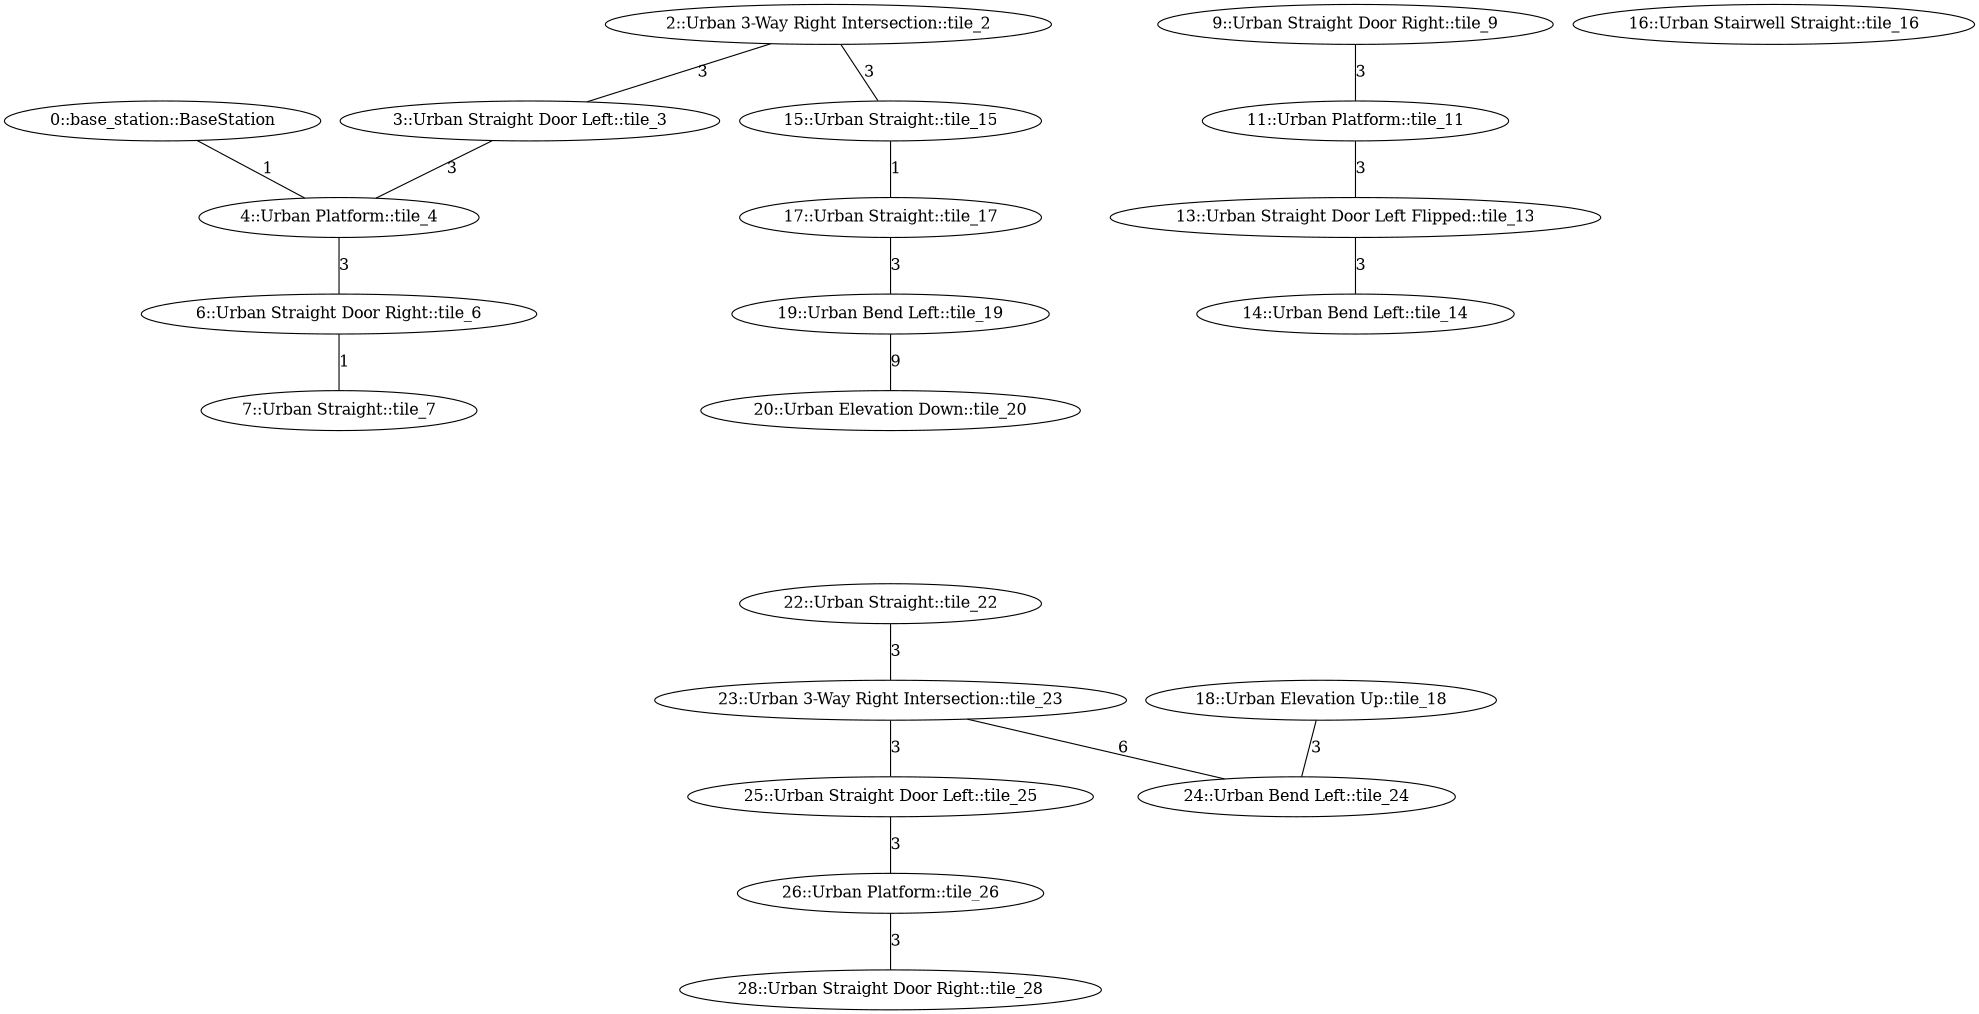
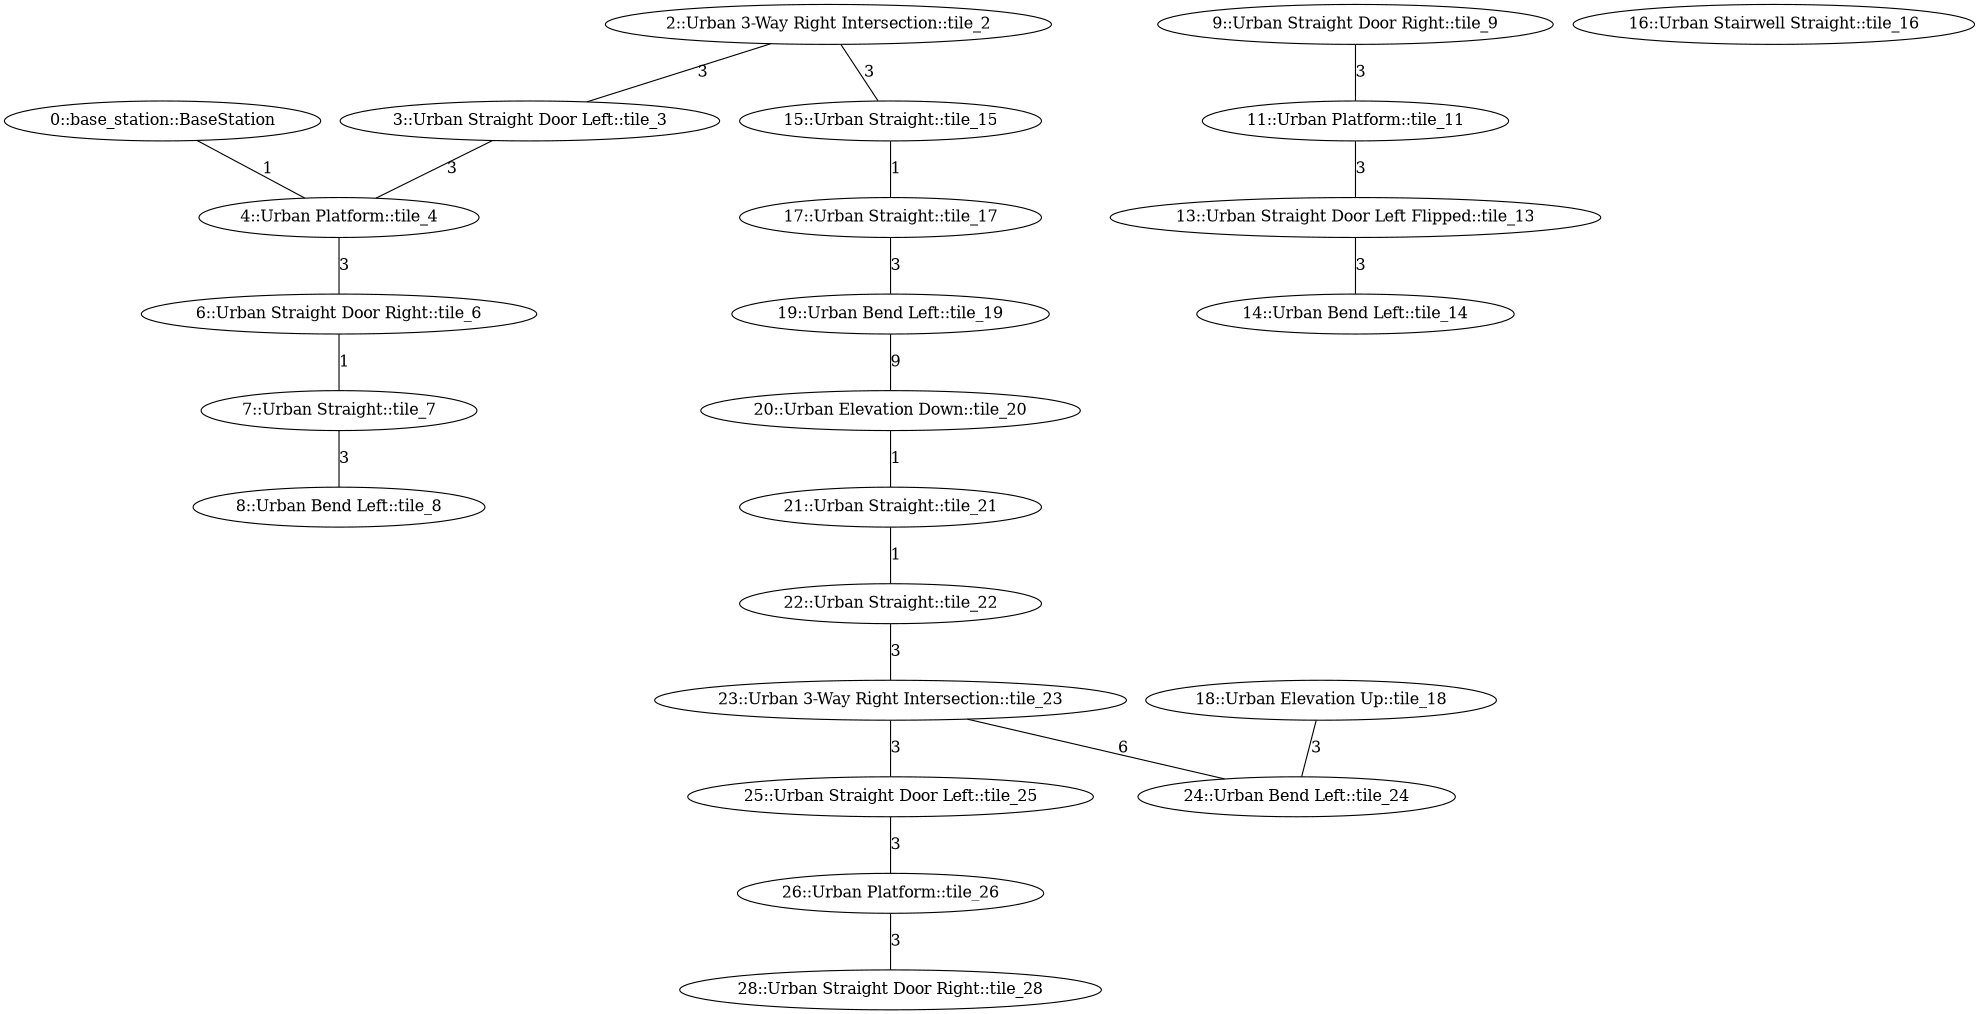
node "8::Urban Bend Left::tile_8": added
node "21::Urban Straight::tile_21": added
